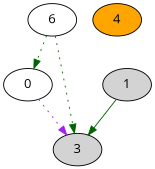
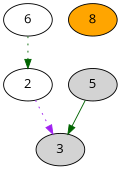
node "4": label "4" -> "8"
edge "6" -> "3": removed
node "0": label "0" -> "2"
node "1": label "1" -> "5"
